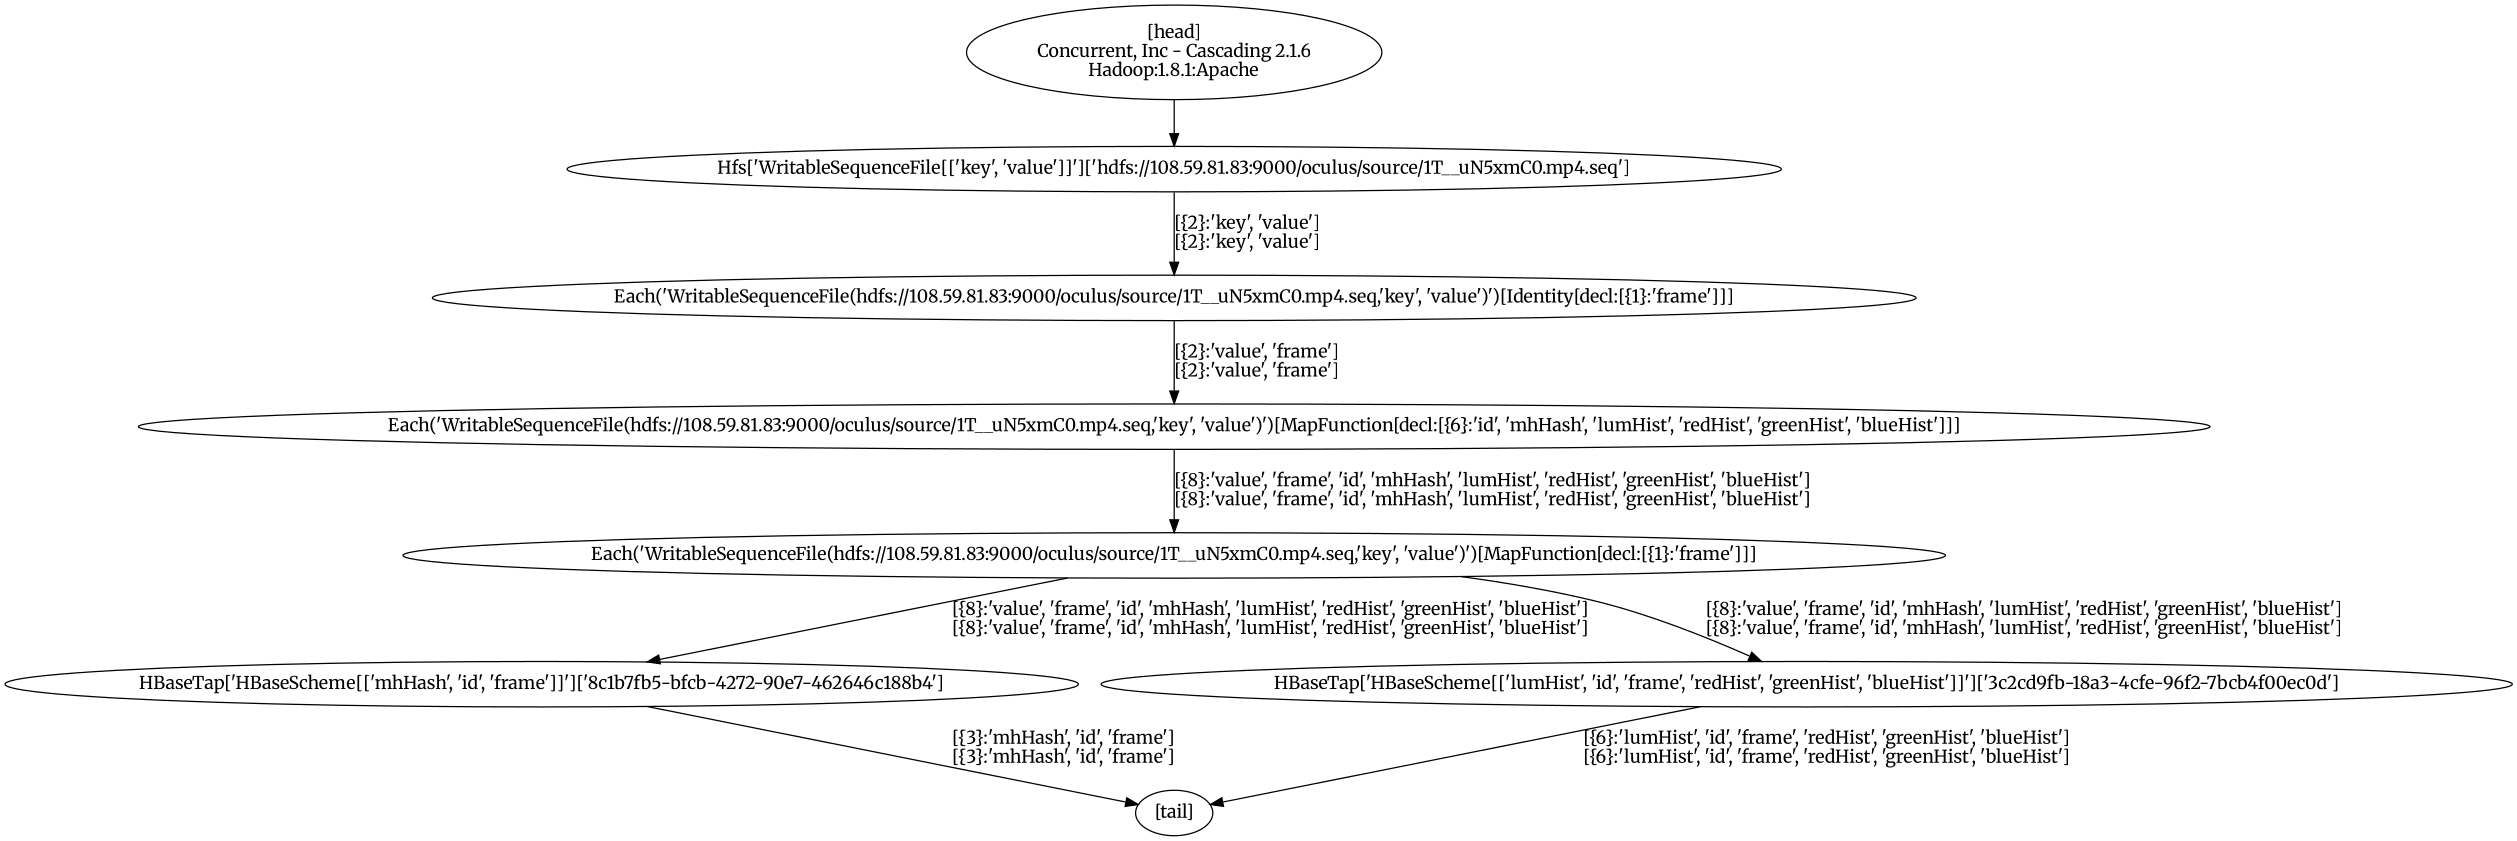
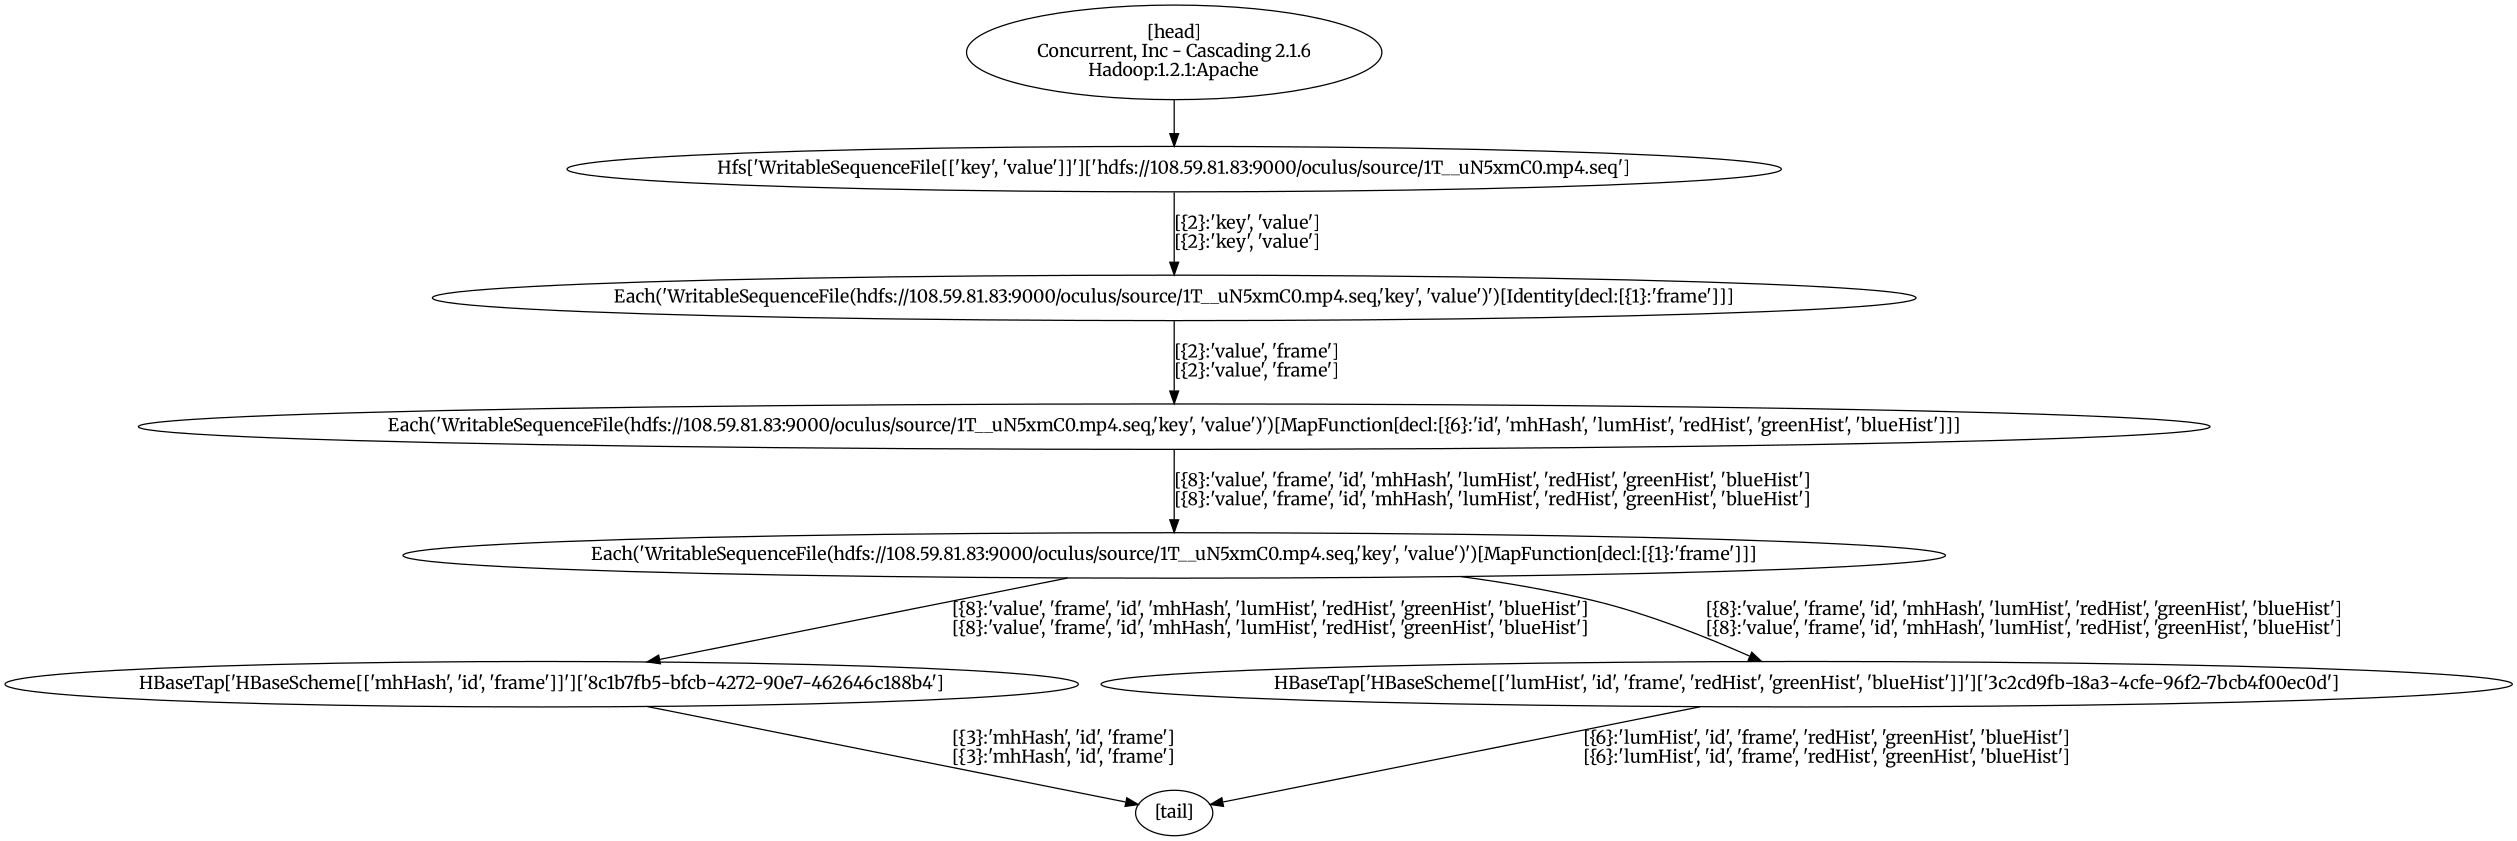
node "[head] Concurrent, Inc - Cascading 2.1.6 Hadoop:1.8.1:Apache": label "[head] Concurrent, Inc - Cascading 2.1.6 Hadoop:1.8.1:Apache" -> "[head] Concurrent, Inc - Cascading 2.1.6 Hadoop:1.2.1:Apache"
